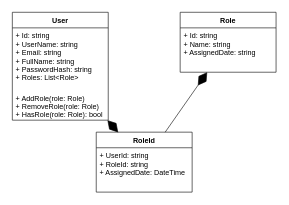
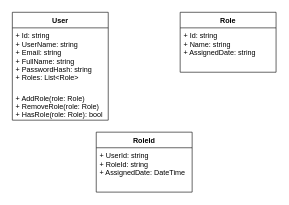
edge "RoleId" -> "Role": removed
edge "RoleId" -> "User": removed
